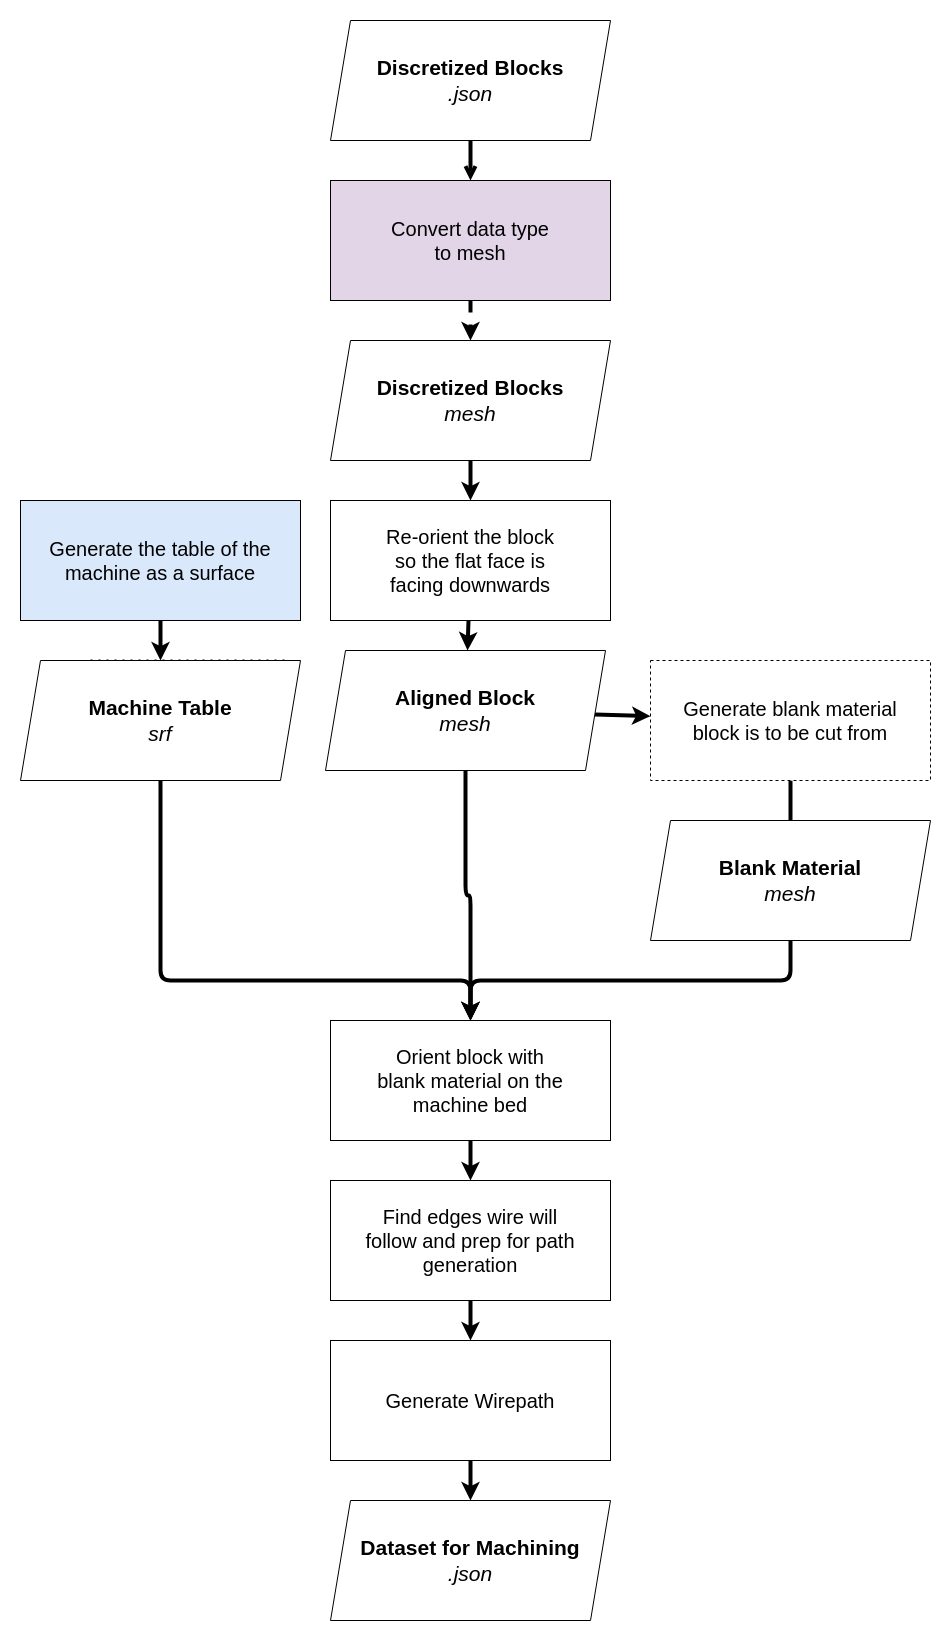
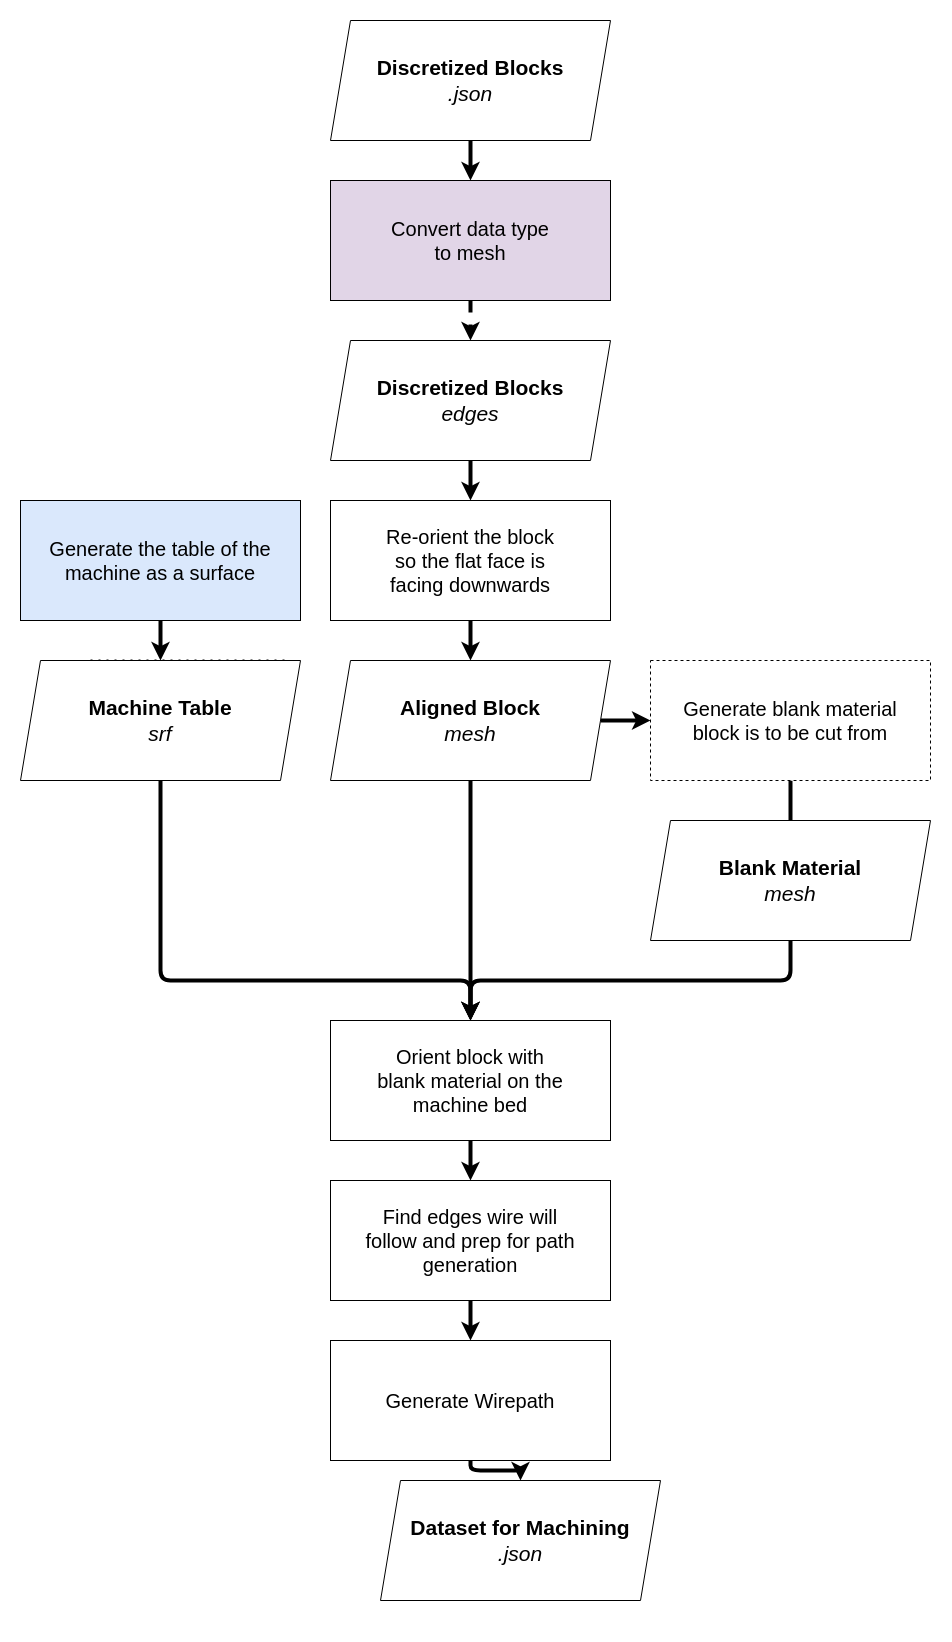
edge "Discretized Blocks.json" -> "Convert data typeto mesh": arrowhead open -> classic
node "Discretized Blocksmesh": label "Discretized Blocksmesh" -> "Discretized Blocksedges"
node "Aligned Blockmesh": moved (466, 711) -> (471, 721)
node "Dataset for Machining.json": moved (471, 1561) -> (521, 1541)
